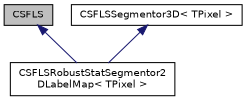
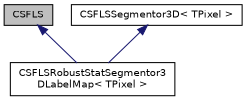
node "CSFLSRobustStatSegmentor2 DLabelMap< TPixel >": label "CSFLSRobustStatSegmentor2 DLabelMap< TPixel >" -> "CSFLSRobustStatSegmentor3 DLabelMap< TPixel >"
